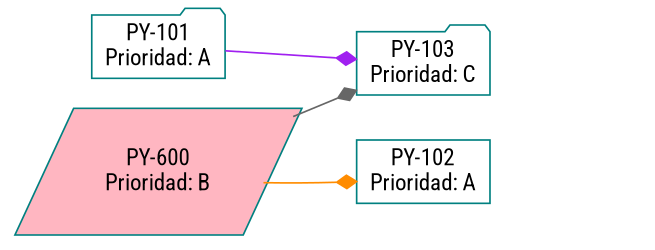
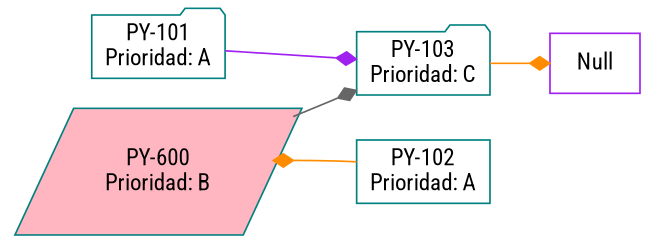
node "Null": added
edge "PY-600 Prioridad: B" -> "PY-102 Prioridad: A": reversed
